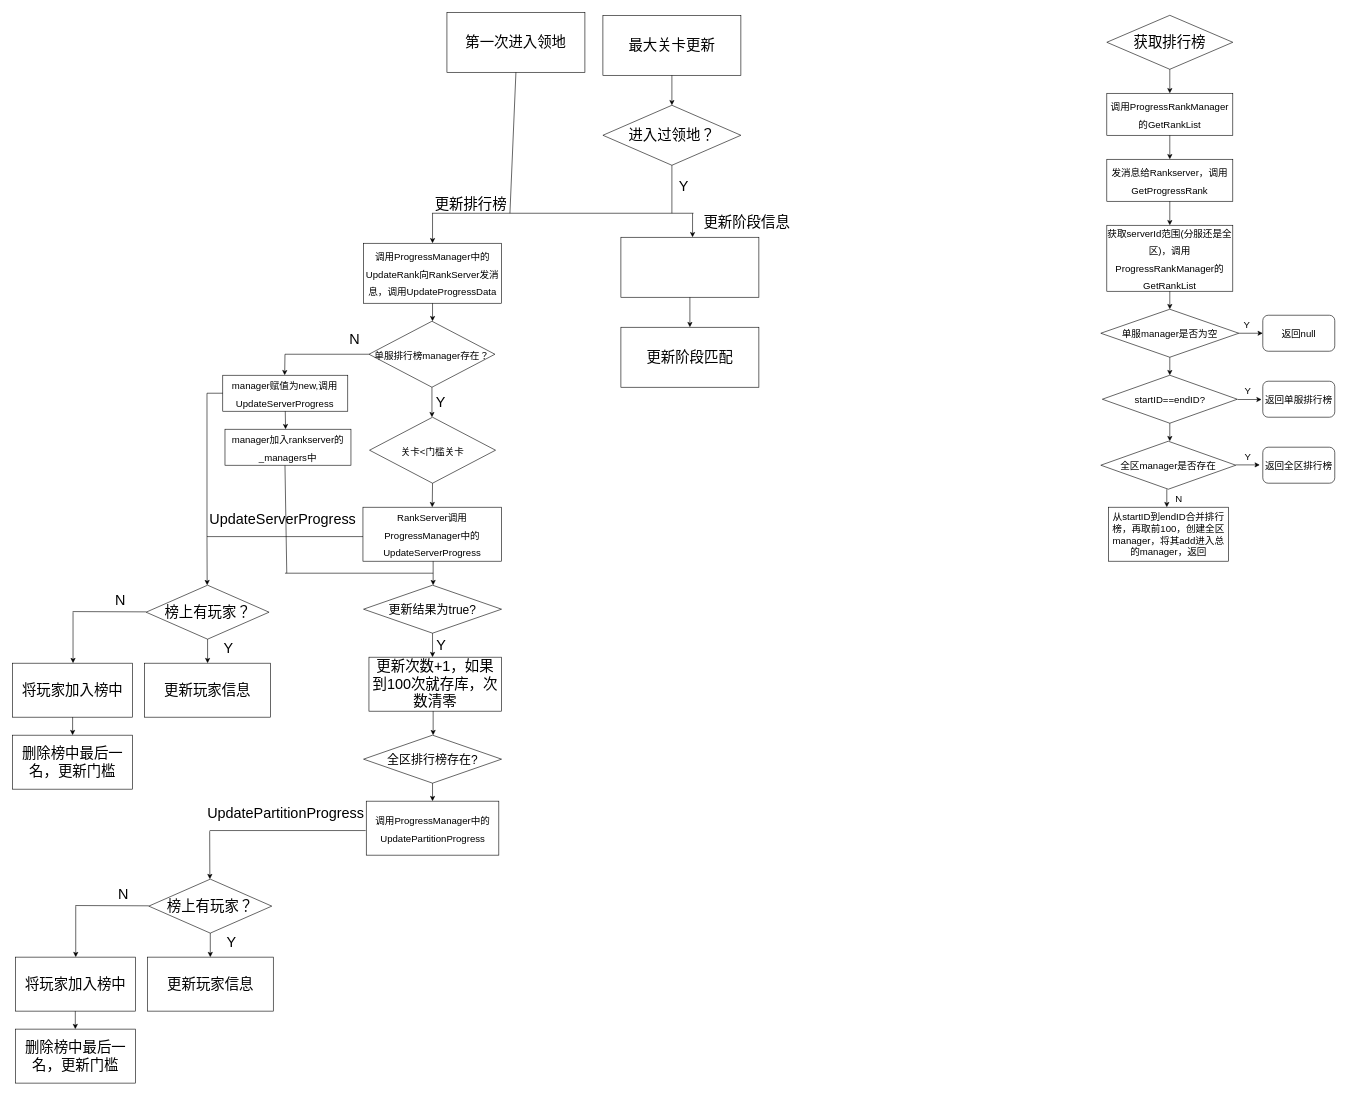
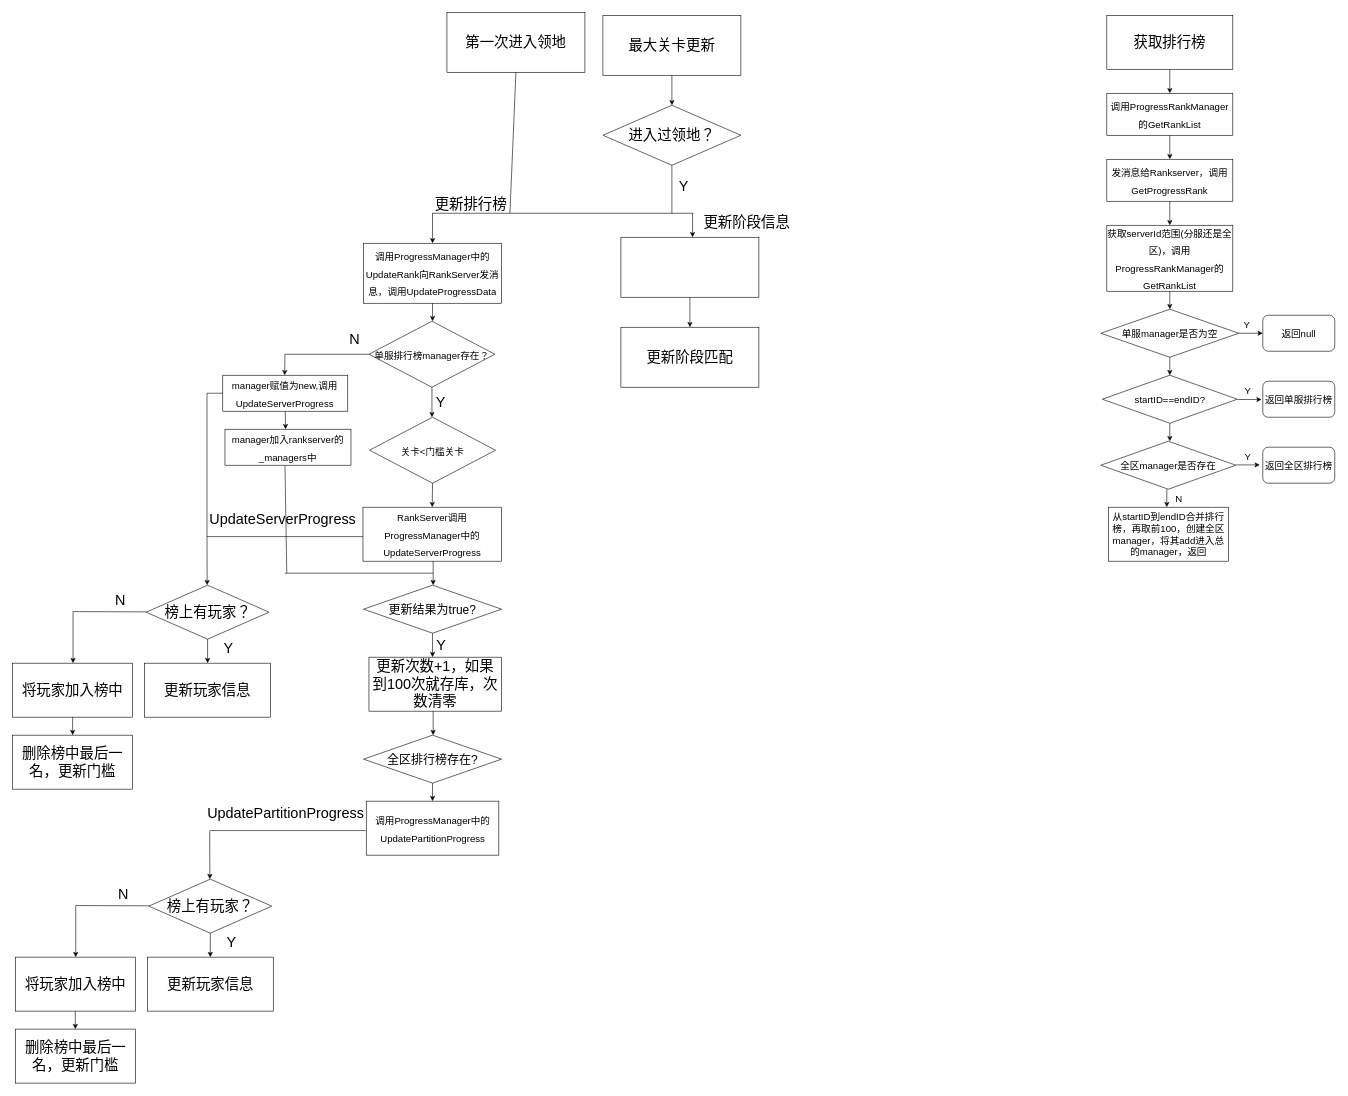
node "获取排行榜": shape diamond -> rectangle
